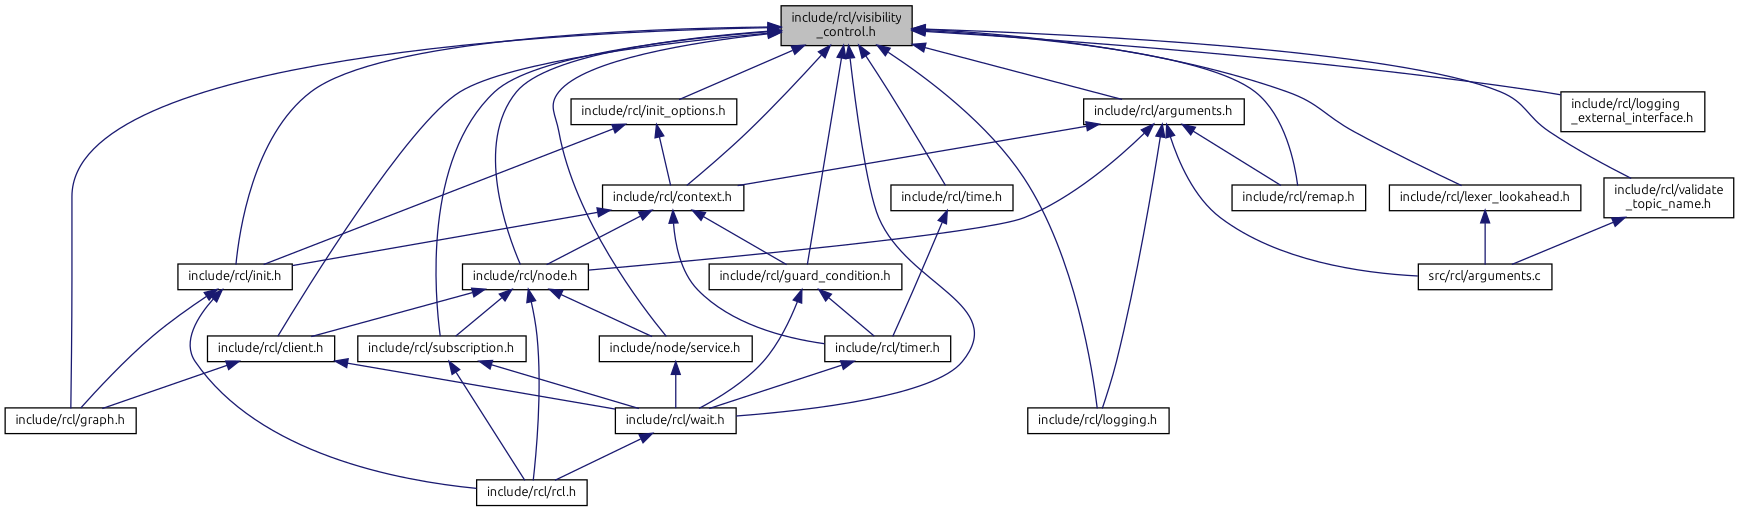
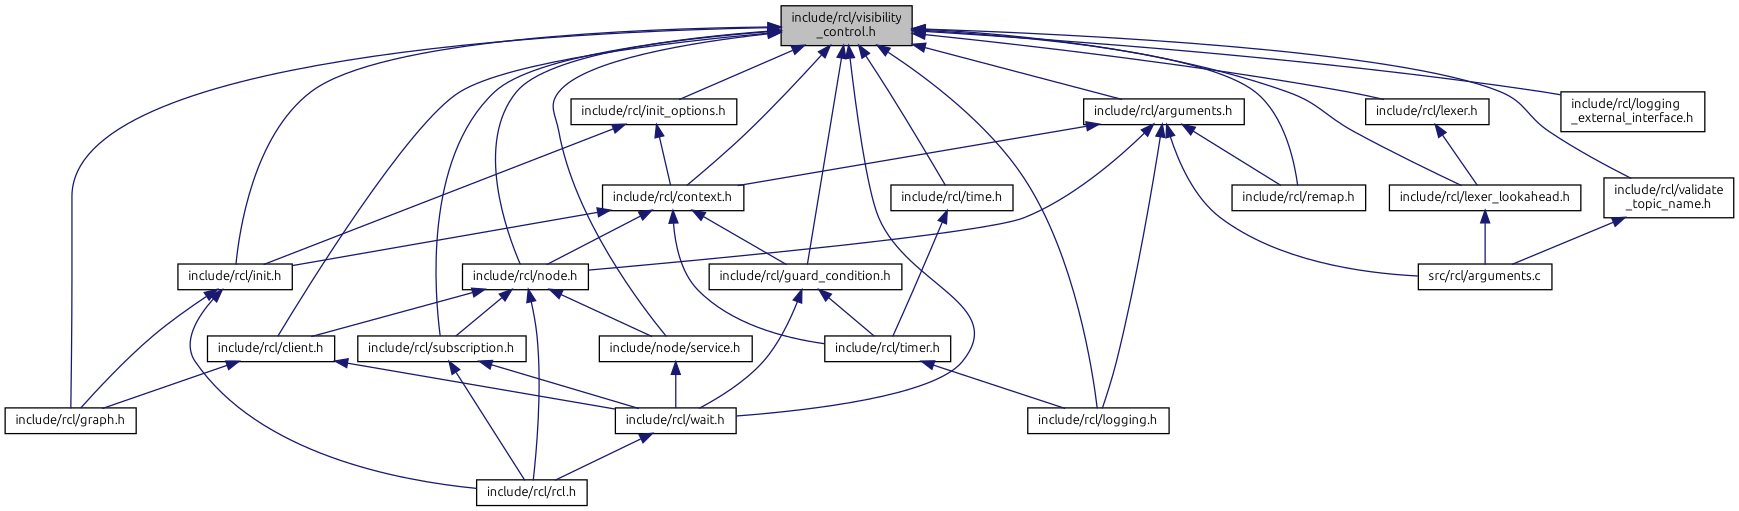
node "include/rcl/lexer.h": added
edge "include/rcl/wait.h" -> "include/rcl/timer.h": now "include/rcl/logging.h" -> "include/rcl/timer.h"
